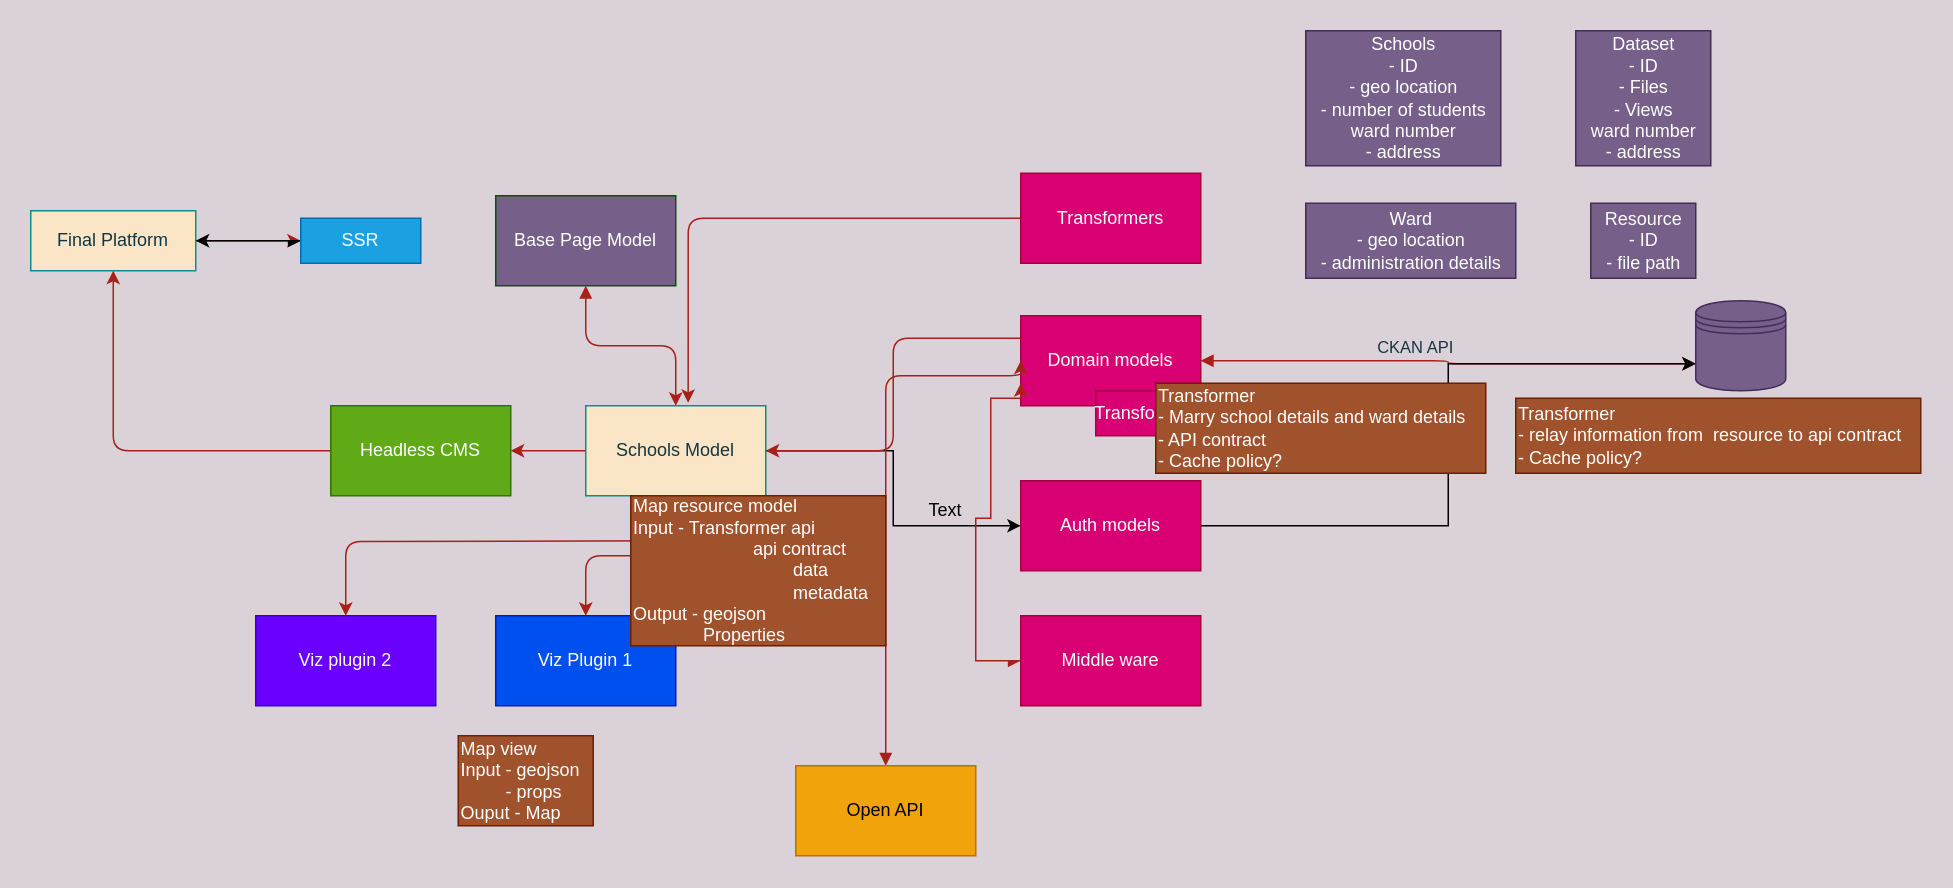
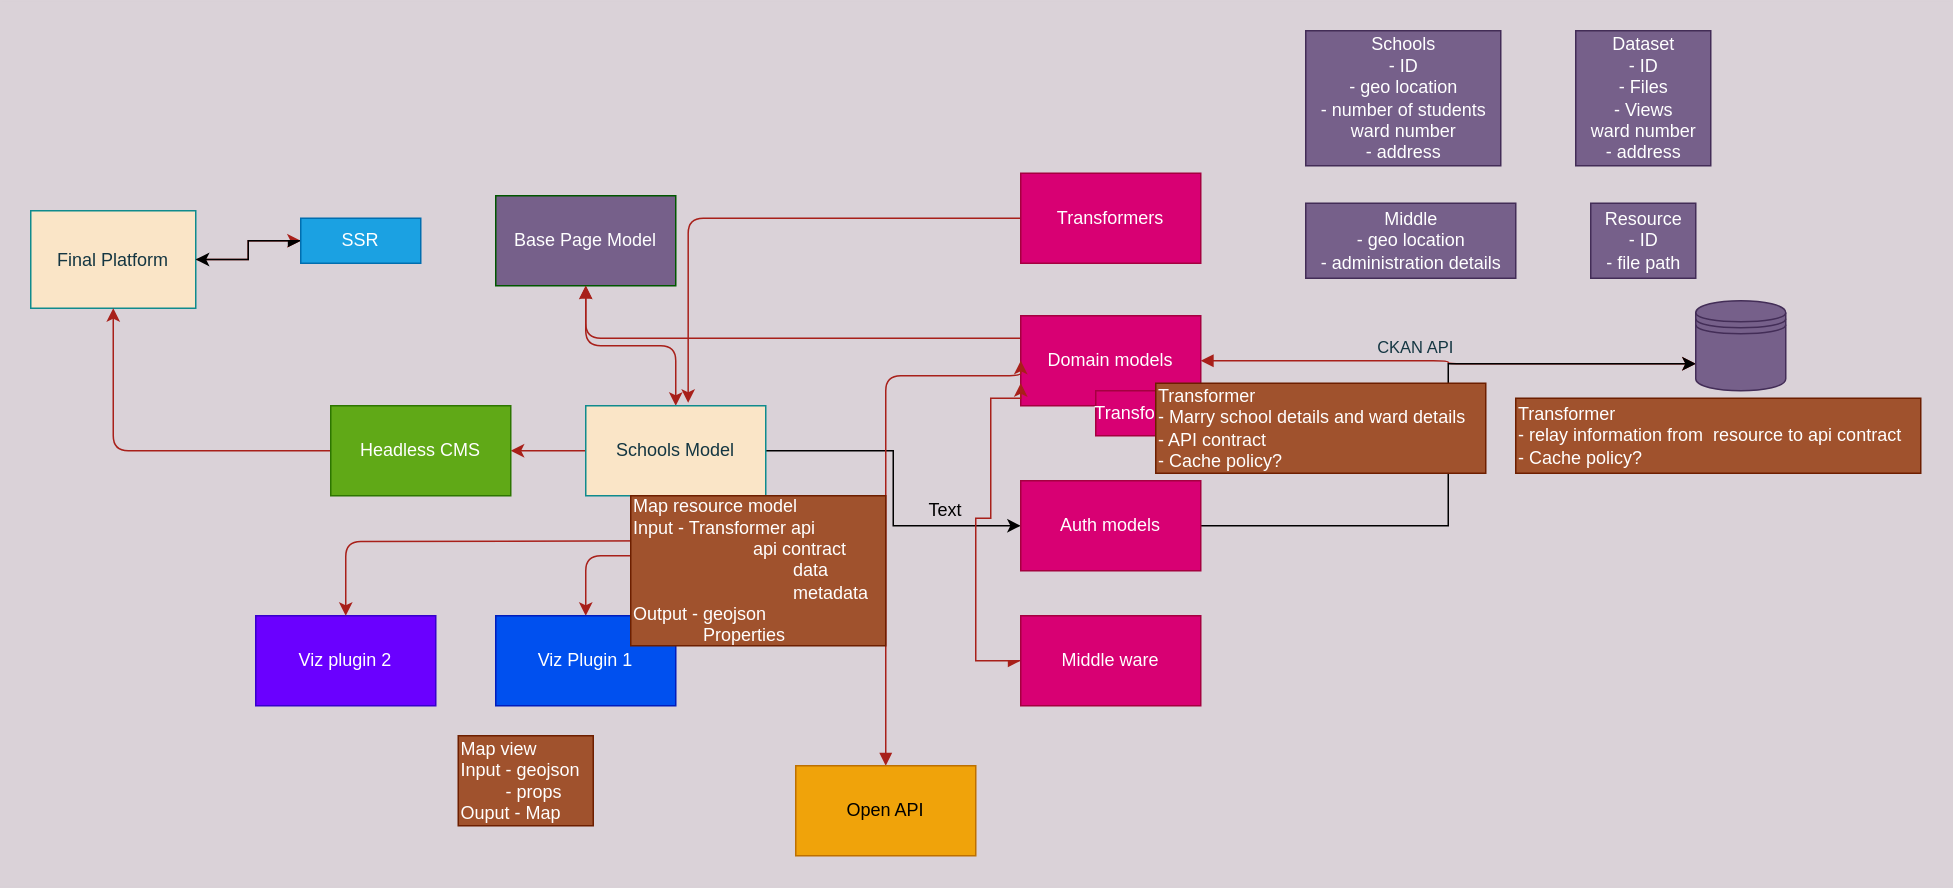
node "Final Platform": size 165x60 -> 165x98
node "Ward - geo location - administration details": label "Ward - geo location - administration details" -> "Middle - geo location - administration details"
edge "Domain models" -> "Schools Model": now "Domain models" -> "Base Page Model"
